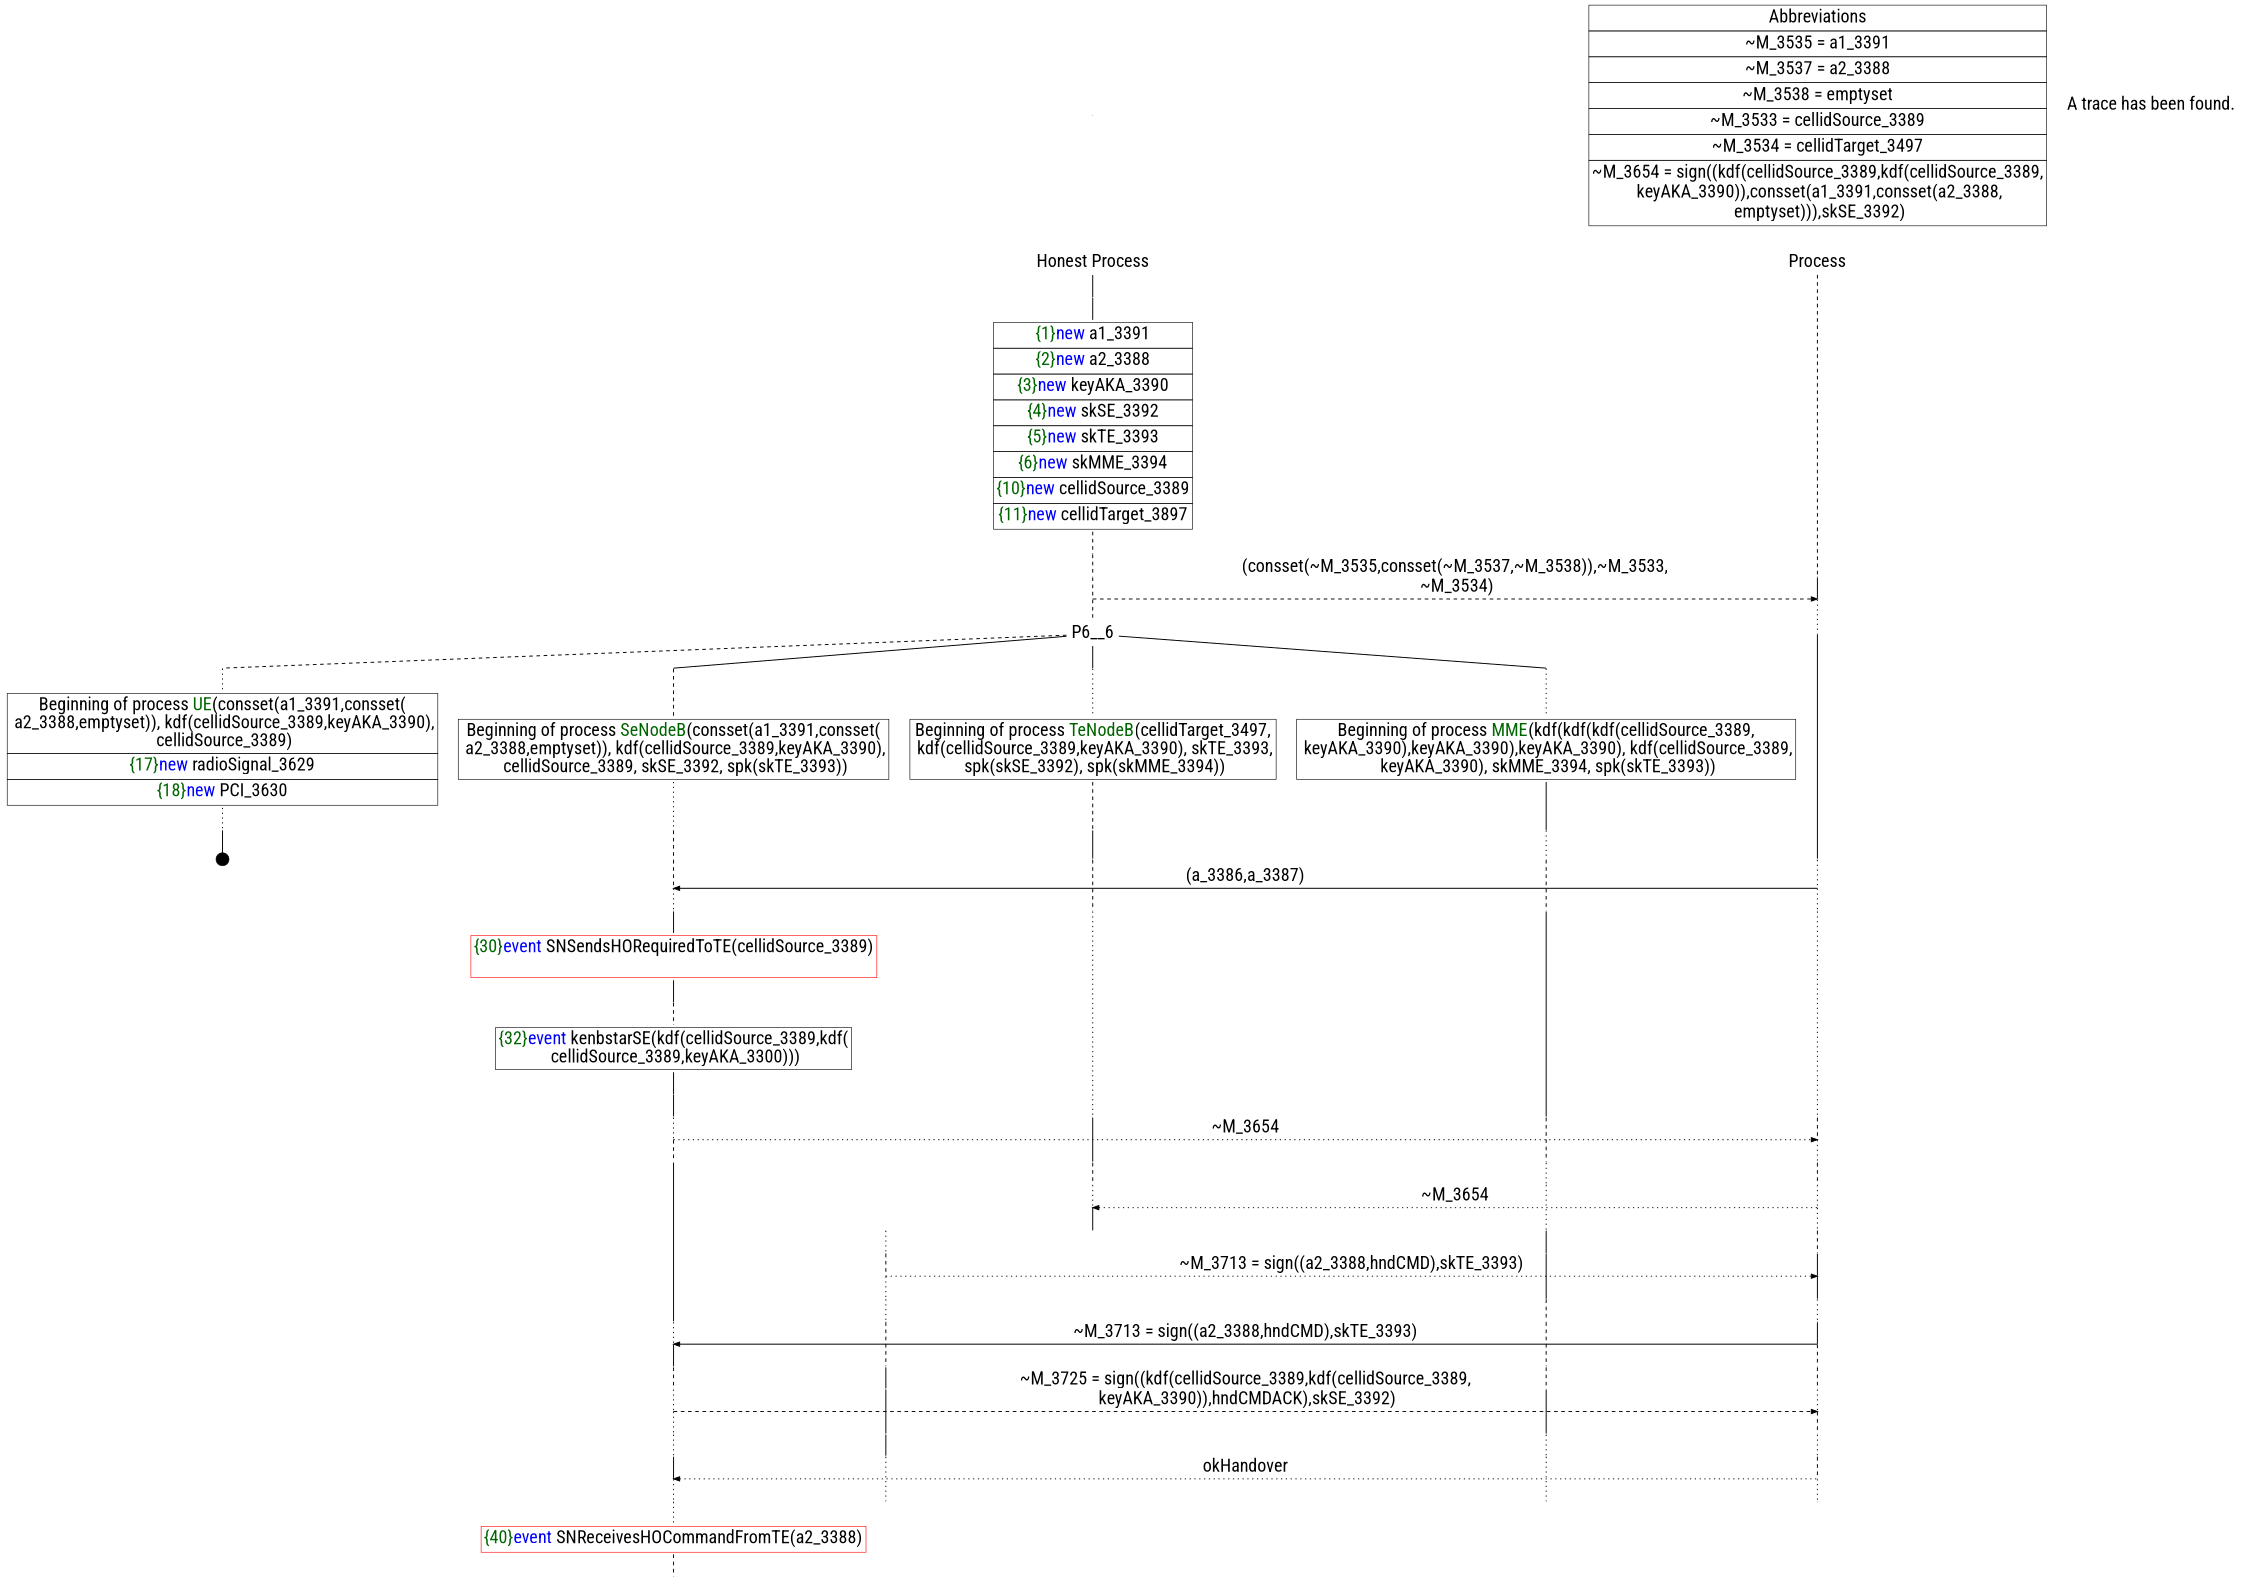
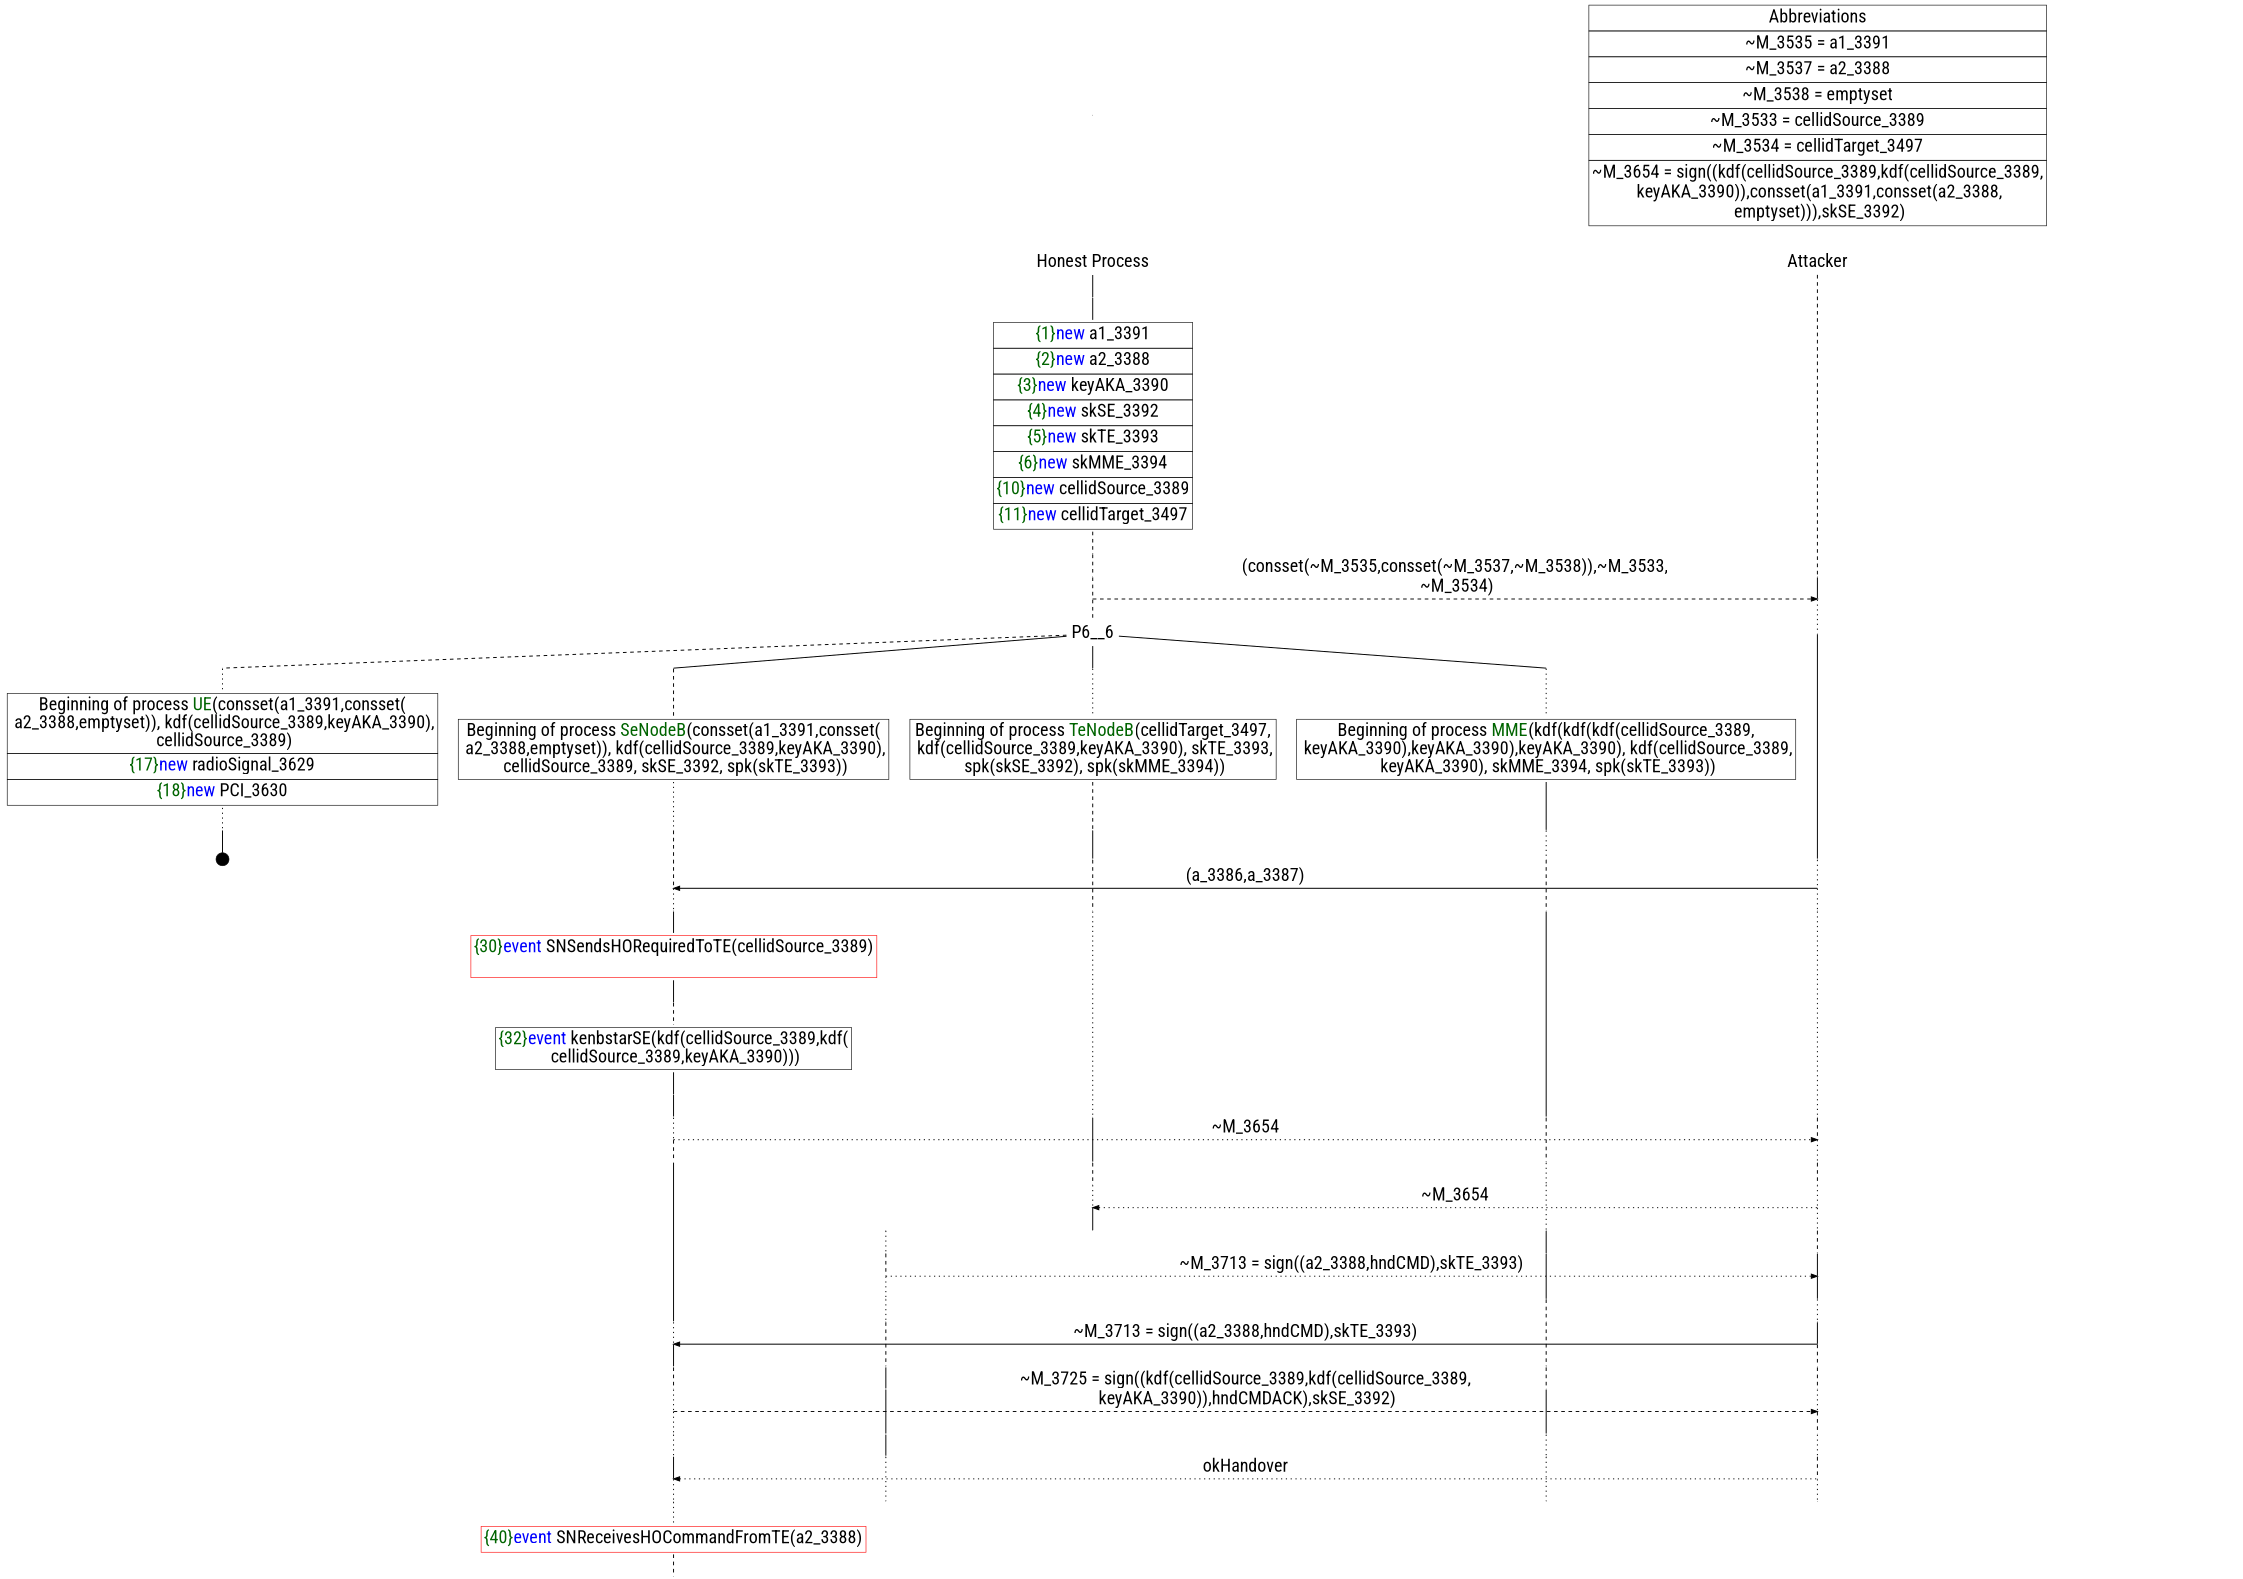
node "A trace has been found.": removed
node "Process": label "Process" -> "Attacker"
node "{1}": text "cellidTarget_3897" -> "cellidTarget_3497"
node "{32}": text "cellidSource_3389,keyAKA_3300)))" -> "cellidSource_3389,keyAKA_3390)))"
